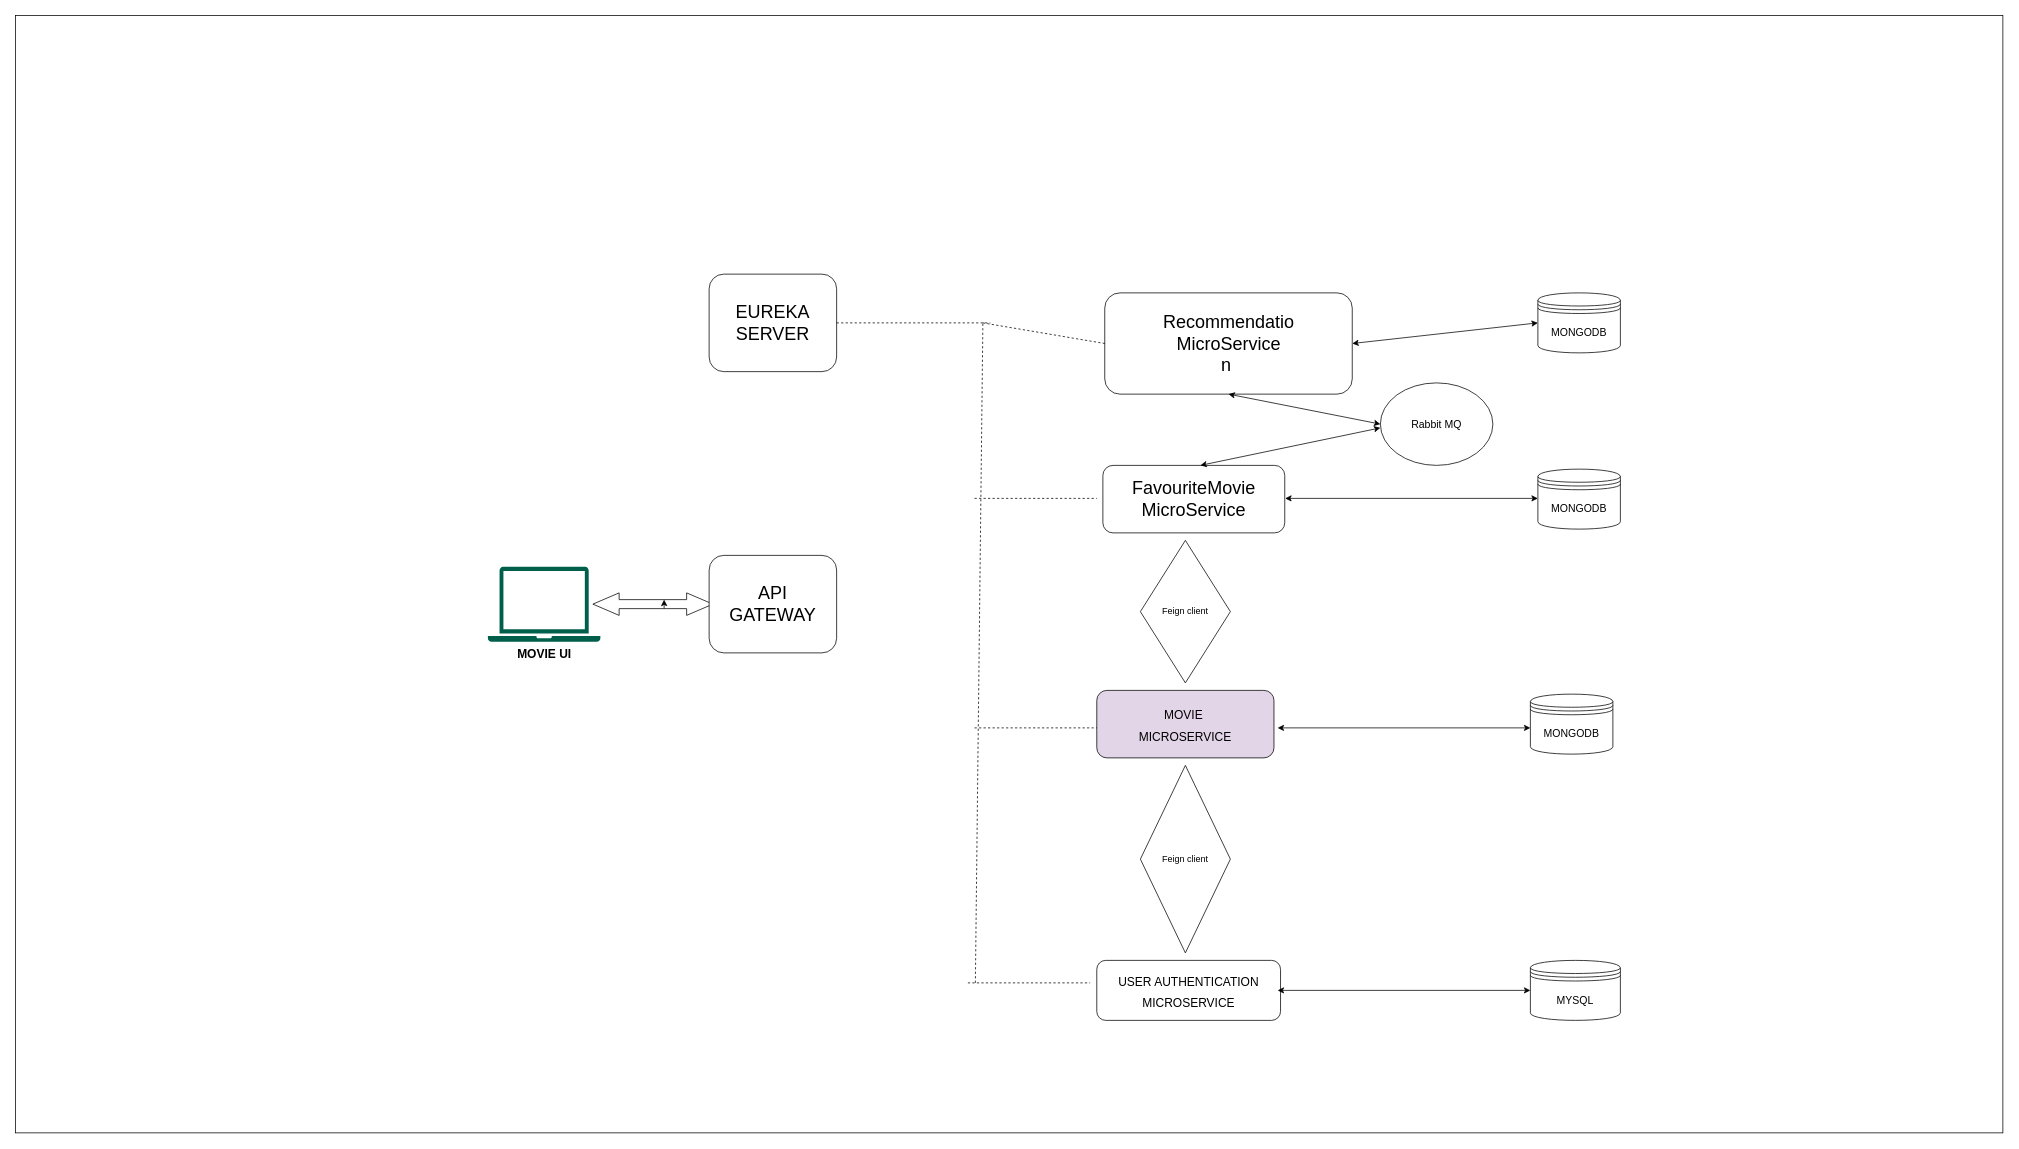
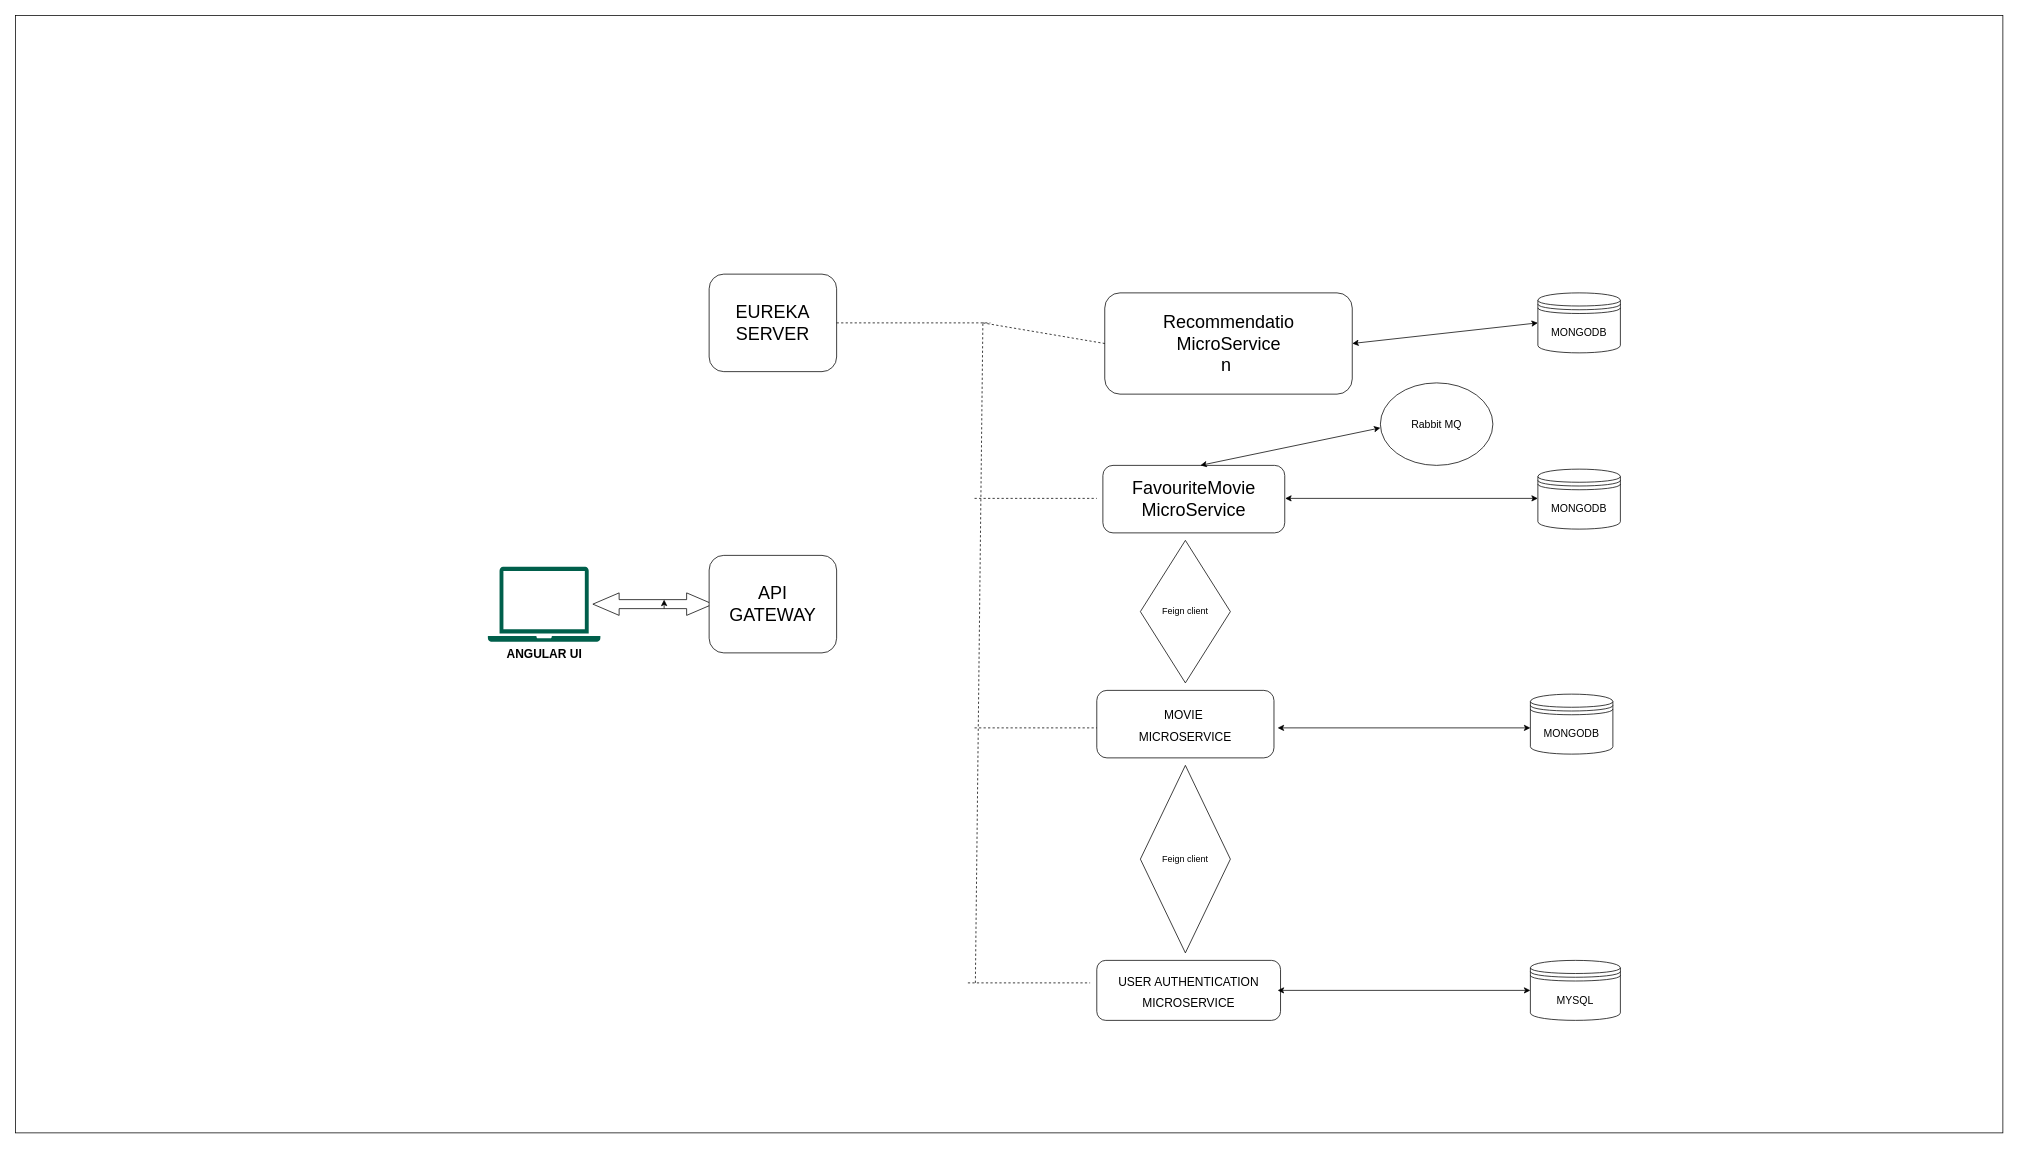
edge "Recommendatio MicroServicen" -- "Rabbit MQ": removed
node "MOVIE UI": label "MOVIE UI" -> "ANGULAR UI"
node "MOVIE MICROSERVICE": fillcolor #e1d5e7 -> #ffffff
